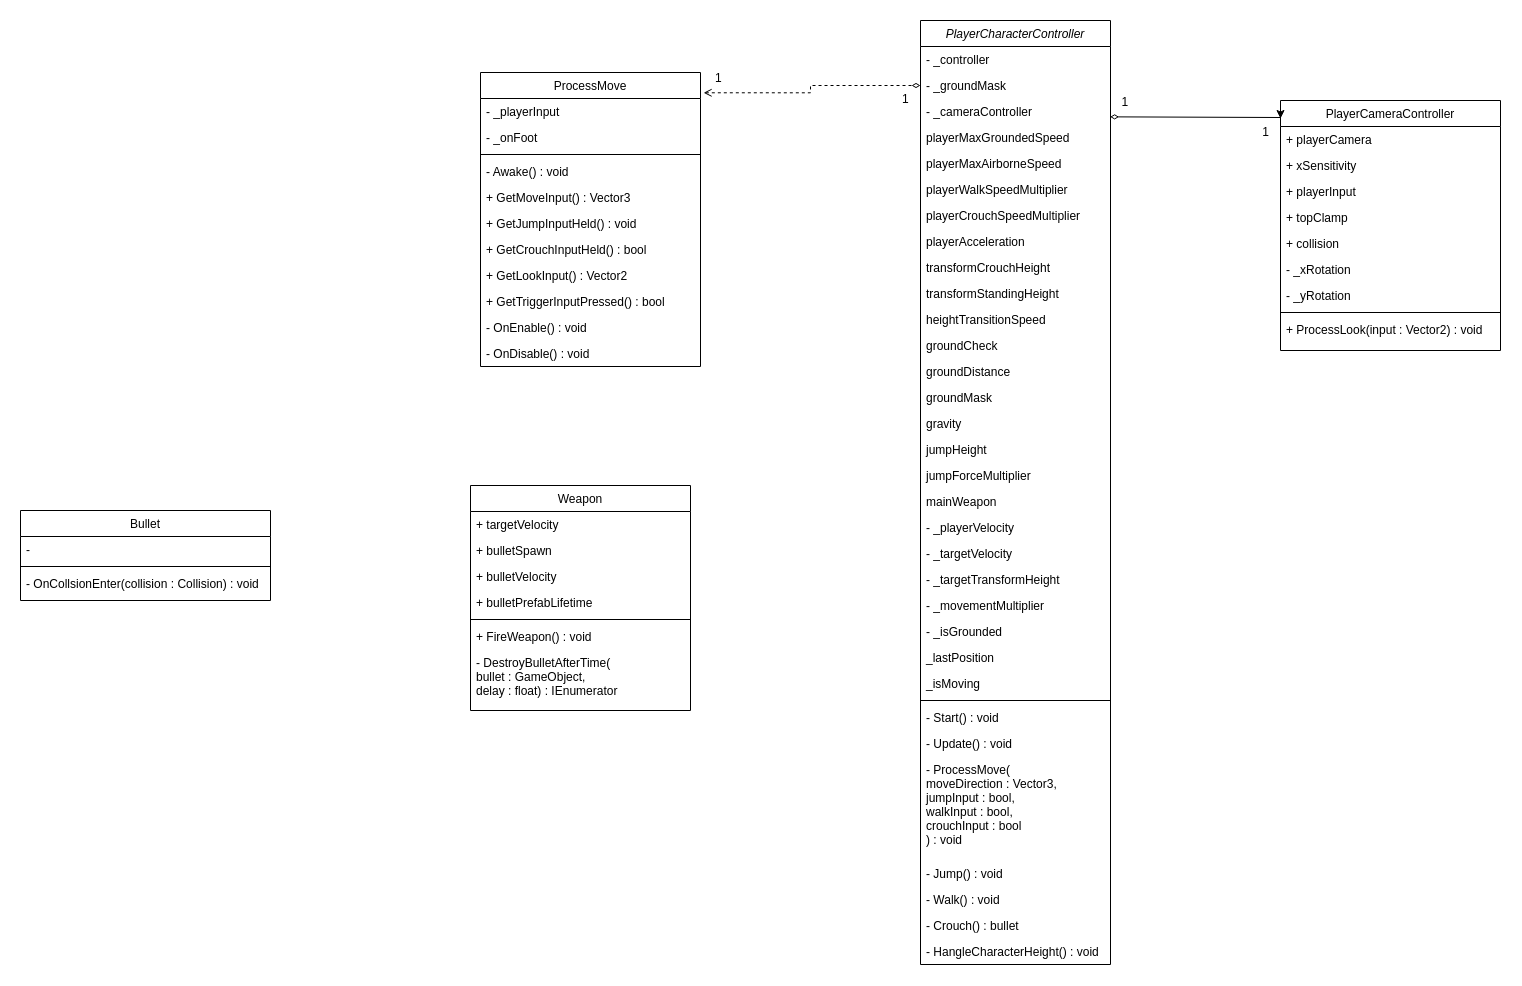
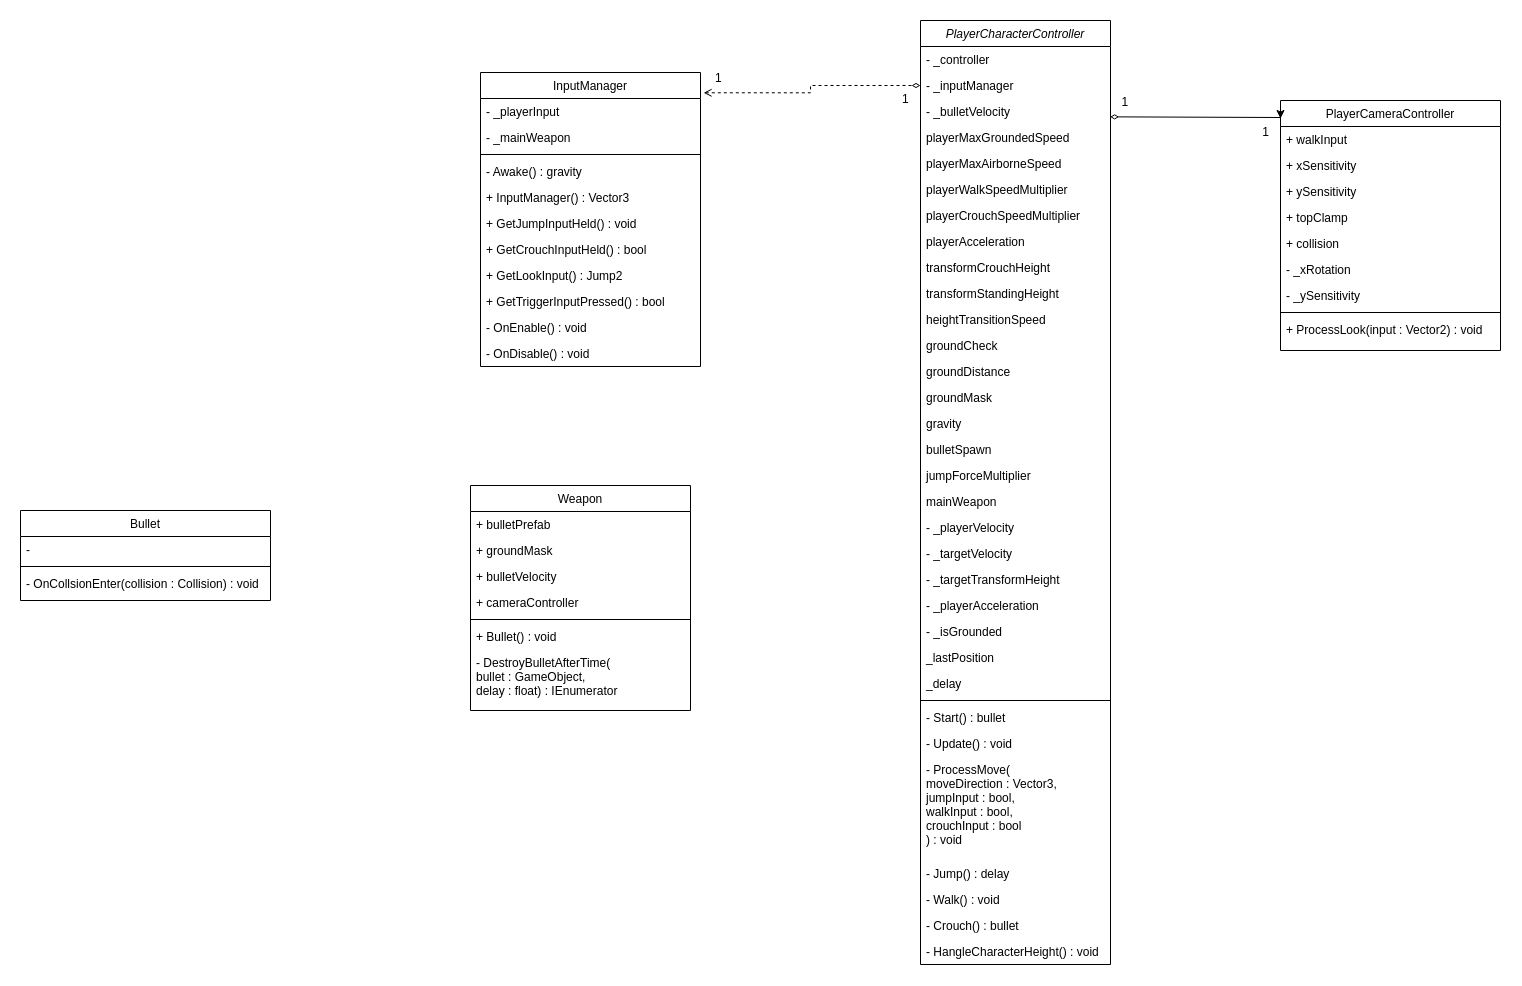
node "ProcessMove": label "ProcessMove" -> "InputManager"
node "- _groundMask": label "- _groundMask" -> "- _inputManager"
node "- _cameraController": label "- _cameraController" -> "- _bulletVelocity"
node "- _onFoot": label "- _onFoot" -> "- _mainWeapon"
node "+ playerCamera": label "+ playerCamera" -> "+ walkInput"
node "- Awake() : void": label "- Awake() : void" -> "- Awake() : gravity"
node "+ playerInput": label "+ playerInput" -> "+ ySensitivity"
node "+ GetMoveInput() : Vector3": label "+ GetMoveInput() : Vector3" -> "+ InputManager() : Vector3"
node "+ GetLookInput() : Vector2": label "+ GetLookInput() : Vector2" -> "+ GetLookInput() : Jump2"
node "- _yRotation": label "- _yRotation" -> "- _ySensitivity"
node "jumpHeight": label "jumpHeight" -> "bulletSpawn"
node "+ targetVelocity": label "+ targetVelocity" -> "+ bulletPrefab"
node "+ bulletSpawn": label "+ bulletSpawn" -> "+ groundMask"
node "+ bulletPrefabLifetime": label "+ bulletPrefabLifetime" -> "+ cameraController"
node "- _movementMultiplier": label "- _movementMultiplier" -> "- _playerAcceleration"
node "+ FireWeapon() : void": label "+ FireWeapon() : void" -> "+ Bullet() : void"
node "_isMoving": label "_isMoving" -> "_delay"
node "- Start() : void": label "- Start() : void" -> "- Start() : bullet"
node "- Jump() : void": label "- Jump() : void" -> "- Jump() : delay"
